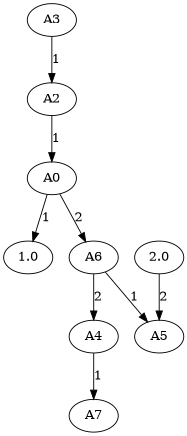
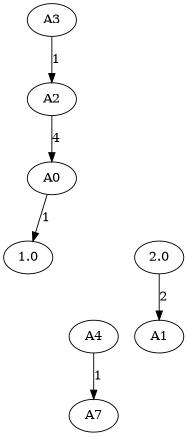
edge "A2" -> "A0": label "1" -> "4"
node "A6": removed
node "A5": label "A5" -> "A1"
